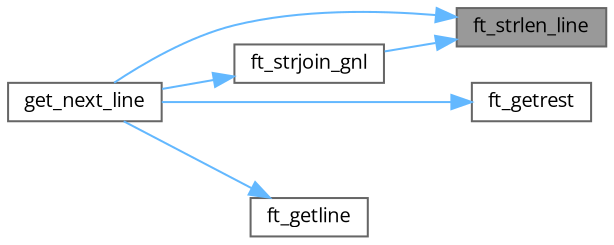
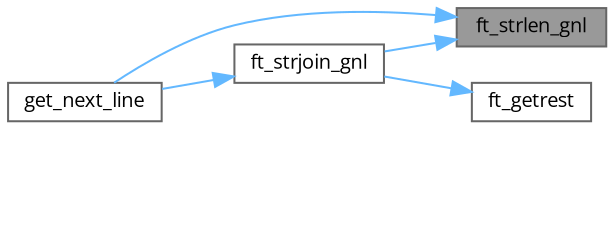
node "ft_strlen_line": label "ft_strlen_line" -> "ft_strlen_gnl"
edge "get_next_line" -> "ft_getrest": now "ft_strjoin_gnl" -> "ft_getrest"
node "ft_getline": removed
